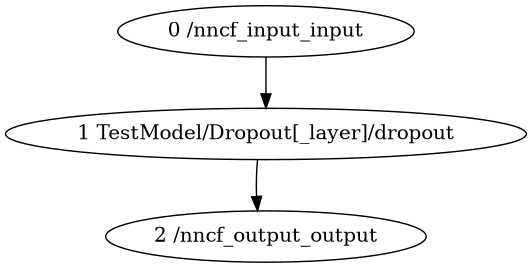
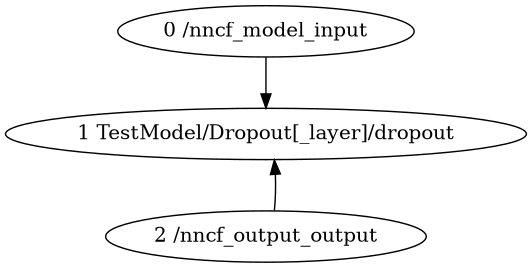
node "0 /nncf_input_input": label "0 /nncf_input_input" -> "0 /nncf_model_input"
edge "1 TestModel/Dropout[_layer]/dropout" -> "2 /nncf_output_output": reversed
